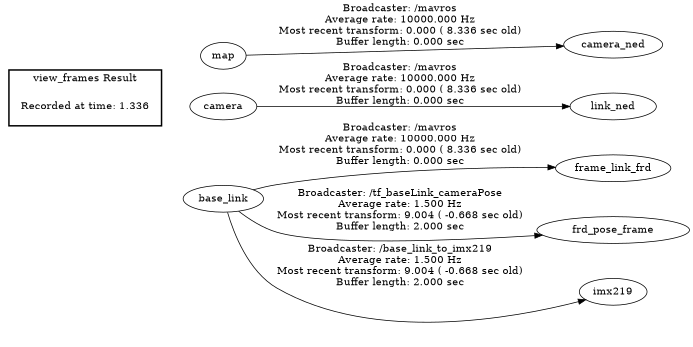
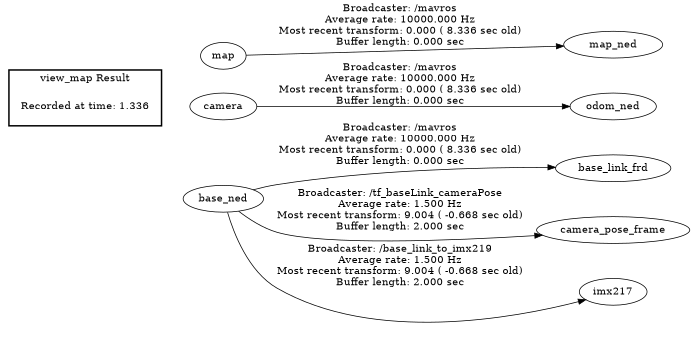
node "camera_ned": label "camera_ned" -> "map_ned"
cluster "view_frames Result": label "view_frames Result" -> "view_map Result"
node "link_ned": label "link_ned" -> "odom_ned"
node "frame_link_frd": label "frame_link_frd" -> "base_link_frd"
node "base_link": label "base_link" -> "base_ned"
node "frd_pose_frame": label "frd_pose_frame" -> "camera_pose_frame"
node "imx219": label "imx219" -> "imx217"
